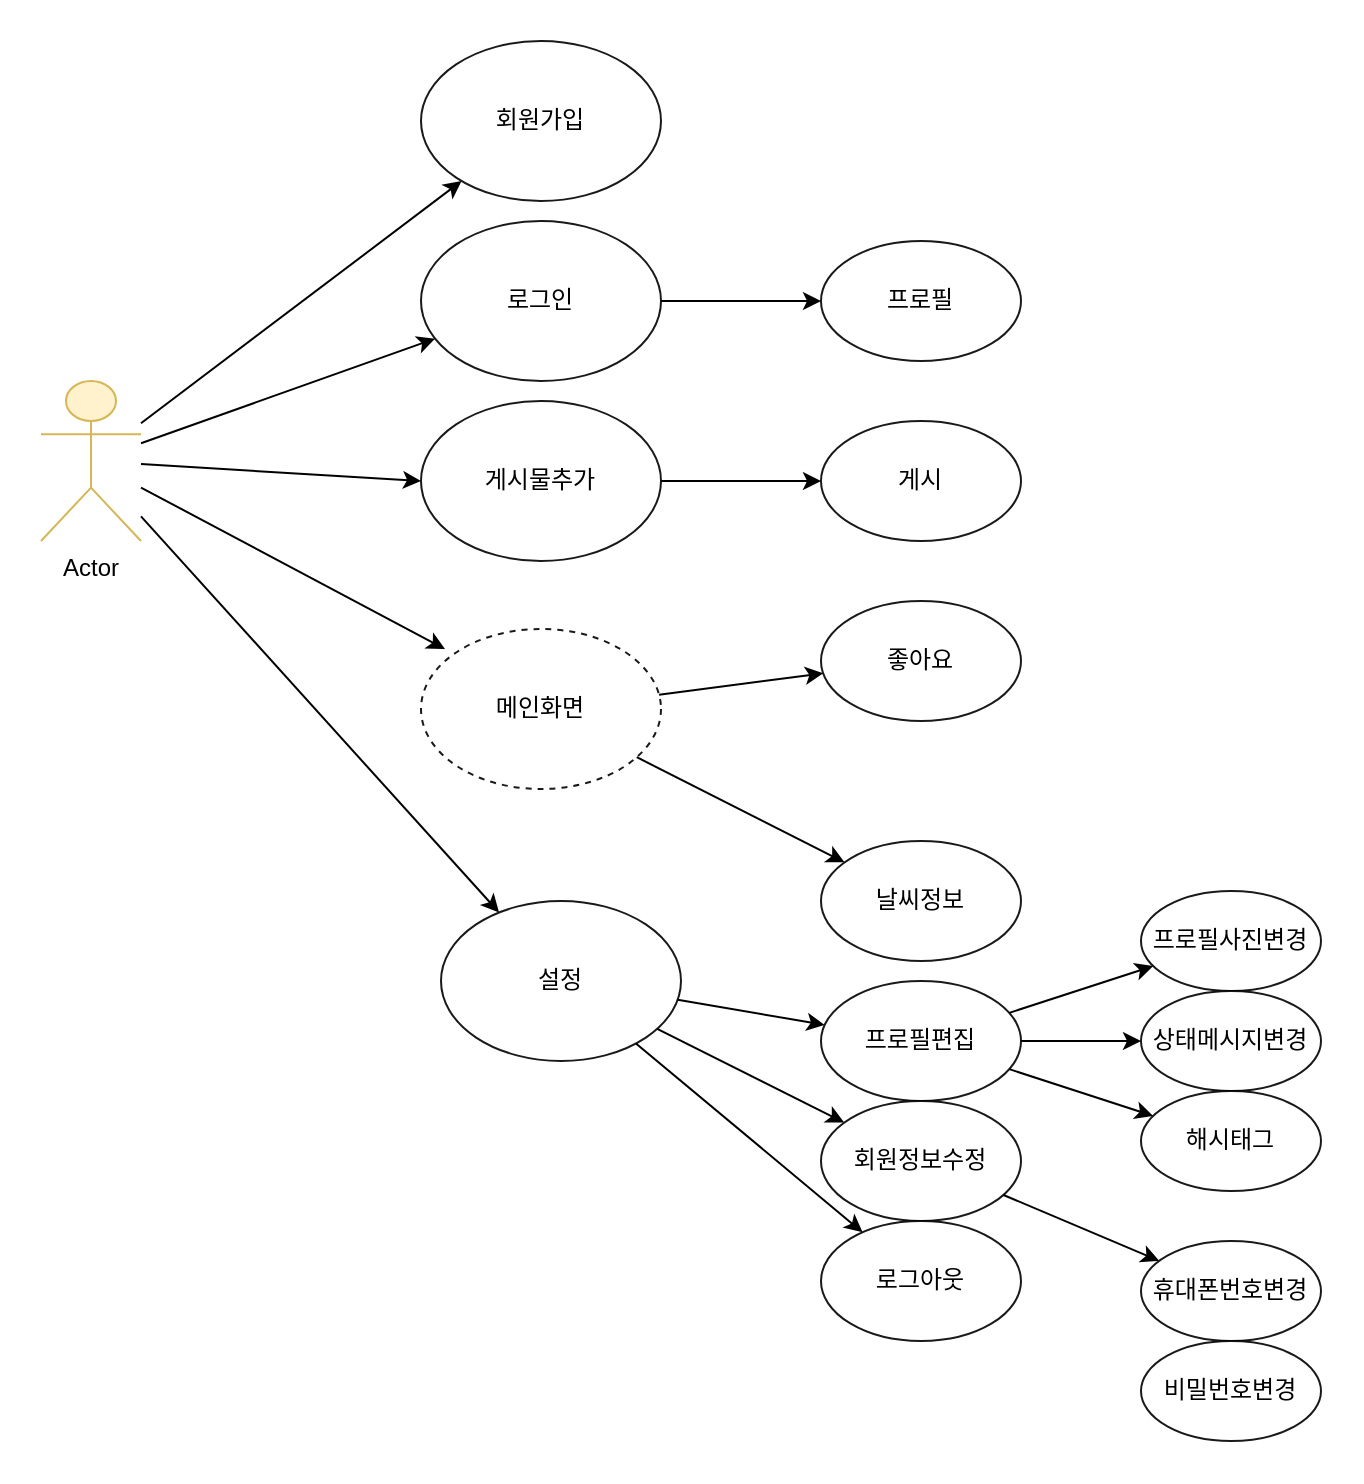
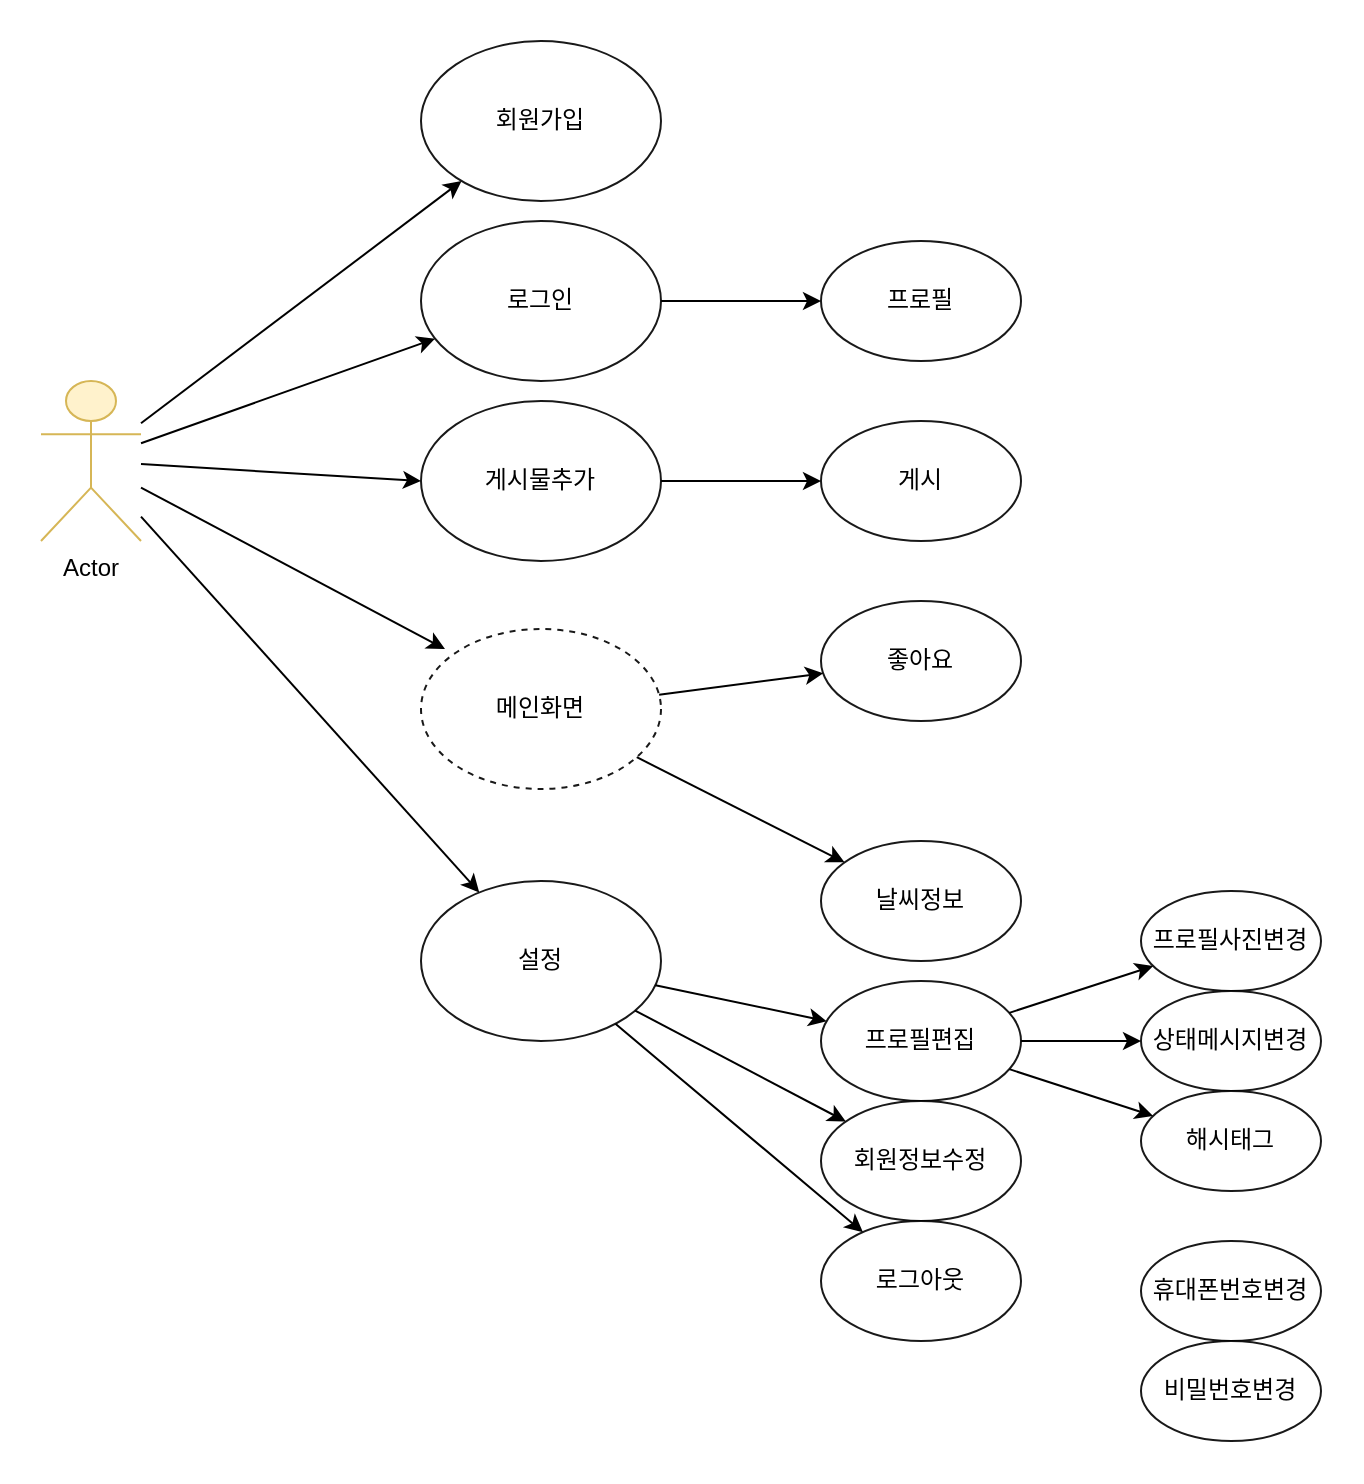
node "설정": moved (561, 981) -> (541, 961)
edge "회원정보수정" -> "휴대폰번호변경": removed
